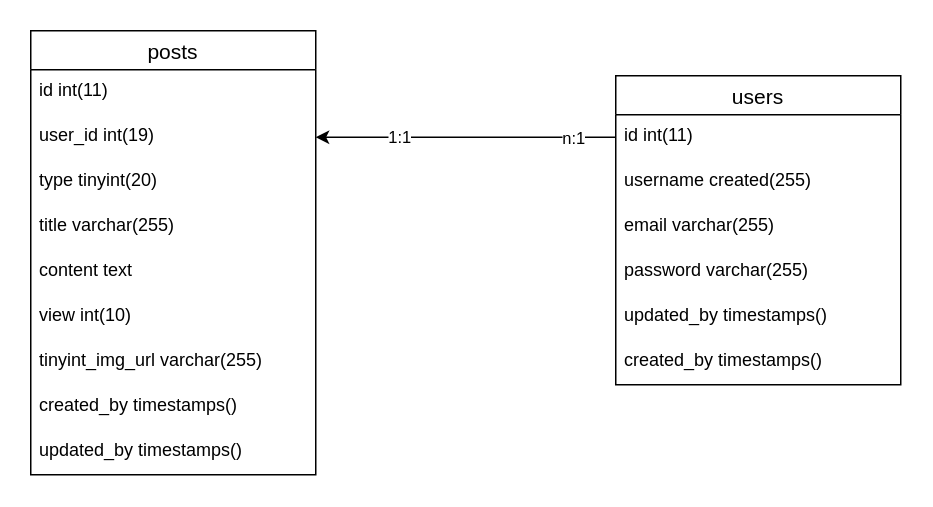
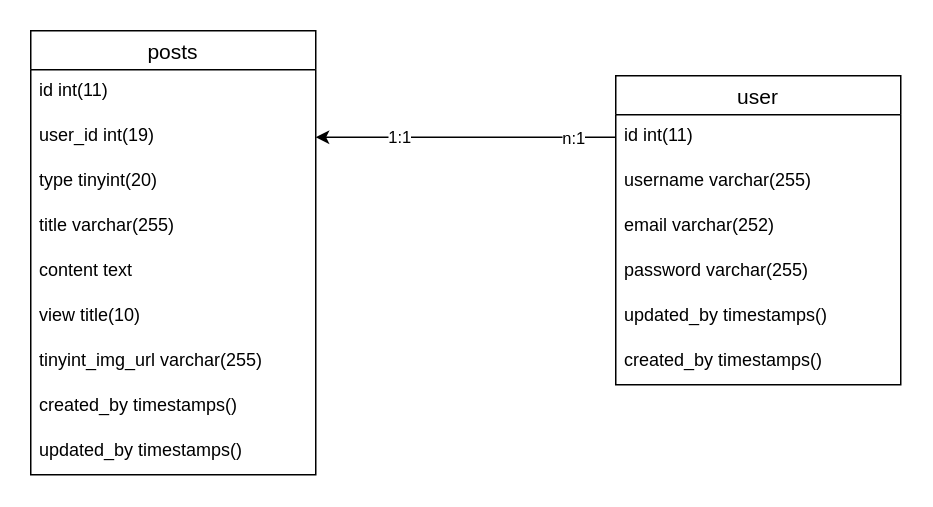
node "users": label "users" -> "user"
node "username created(255)": label "username created(255)" -> "username varchar(255)"
node "email varchar(255)": label "email varchar(255)" -> "email varchar(252)"
node "view int(10)": label "view int(10)" -> "view title(10)"
